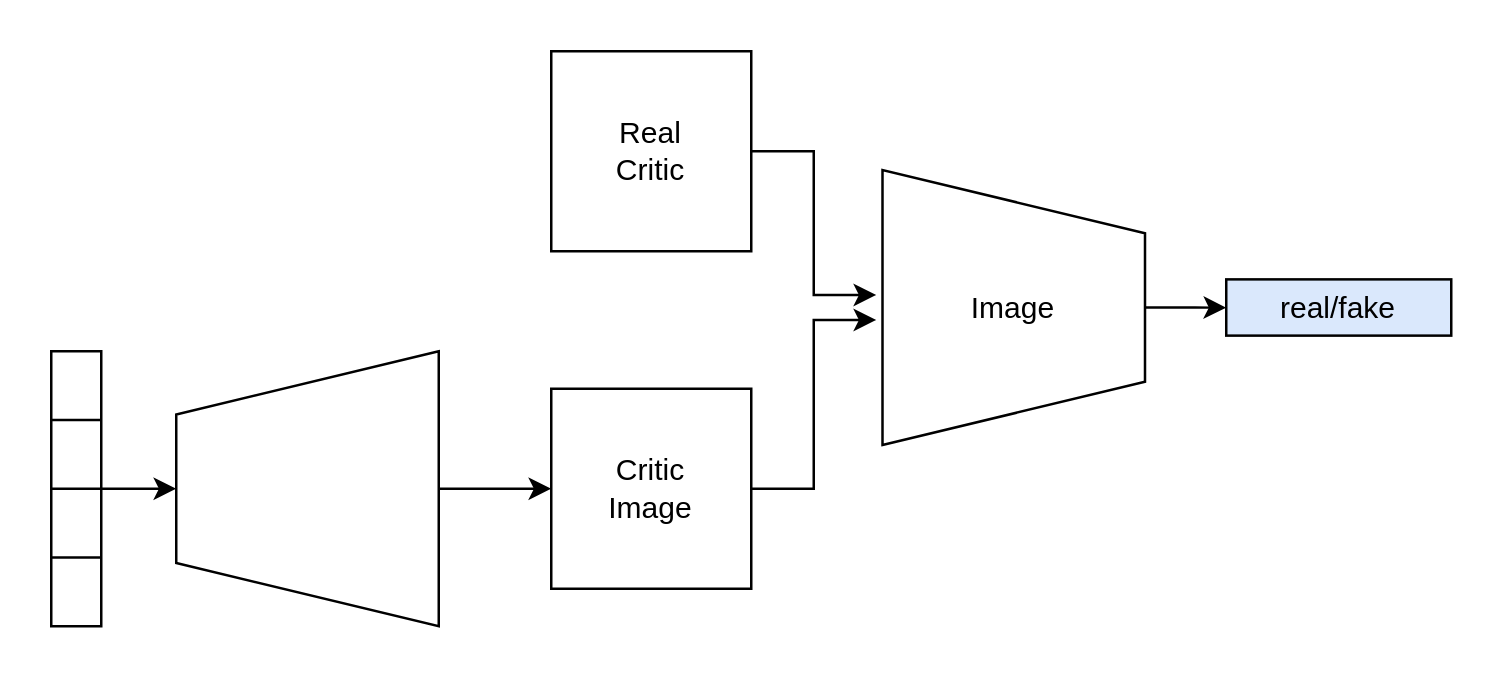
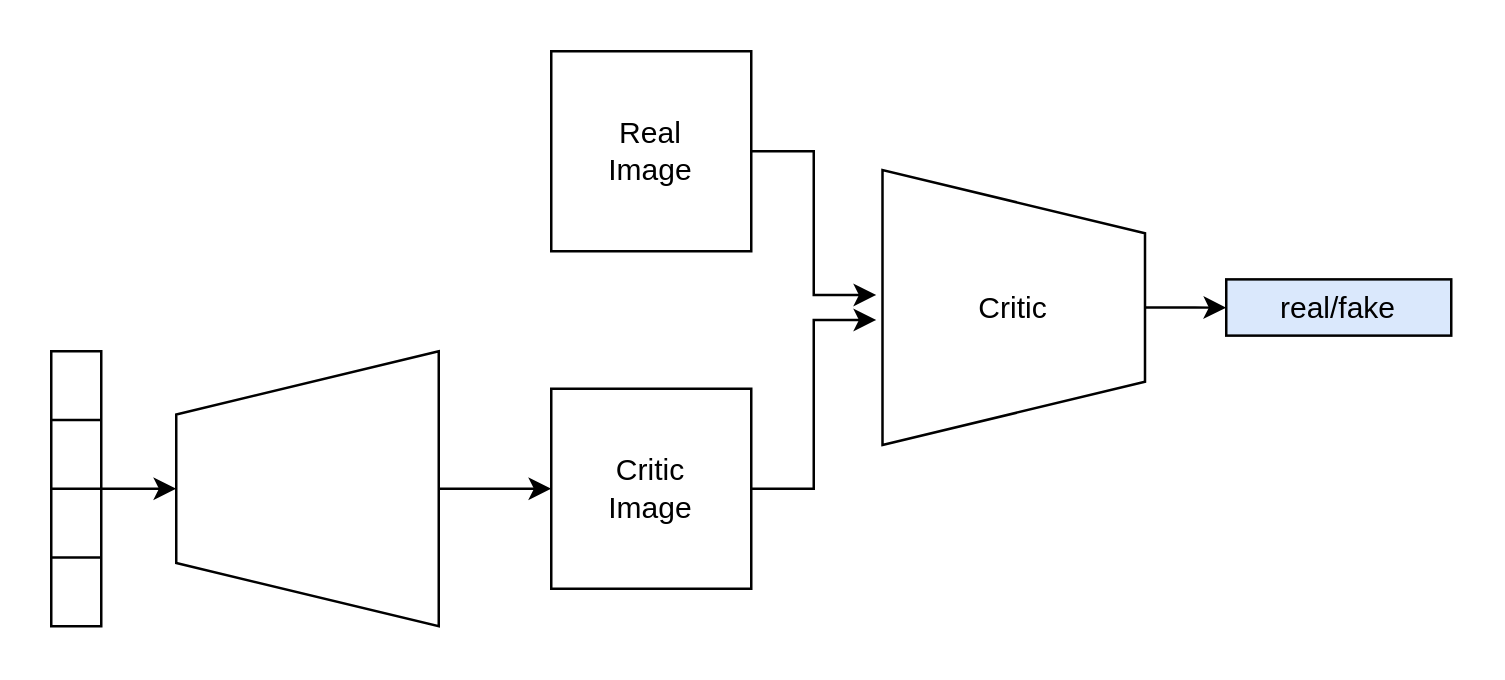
node "Real Critic": label "Real Critic" -> "Real Image"
node "Image": label "Image" -> "Critic"
